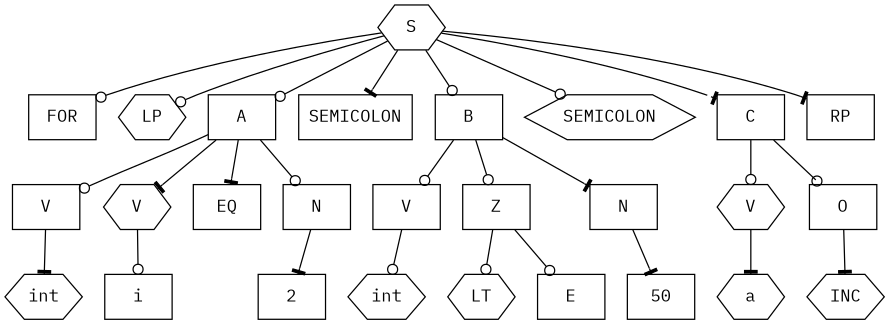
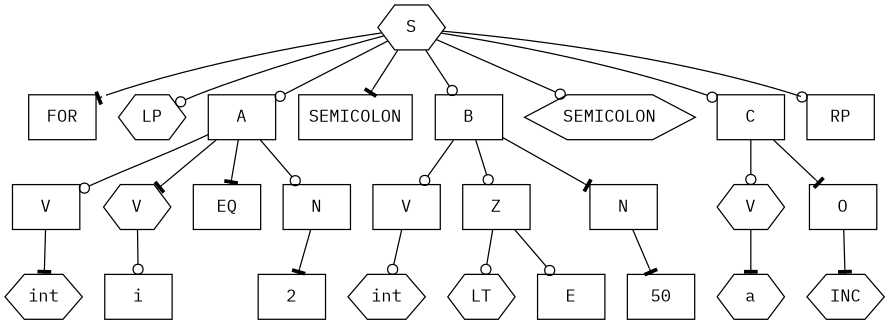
edge "S" -> "RP": arrowhead tee -> odot
edge "S" -> "FOR": arrowhead odot -> tee
edge "S" -> "C": arrowhead tee -> odot
edge "C" -> "O": arrowhead odot -> tee
